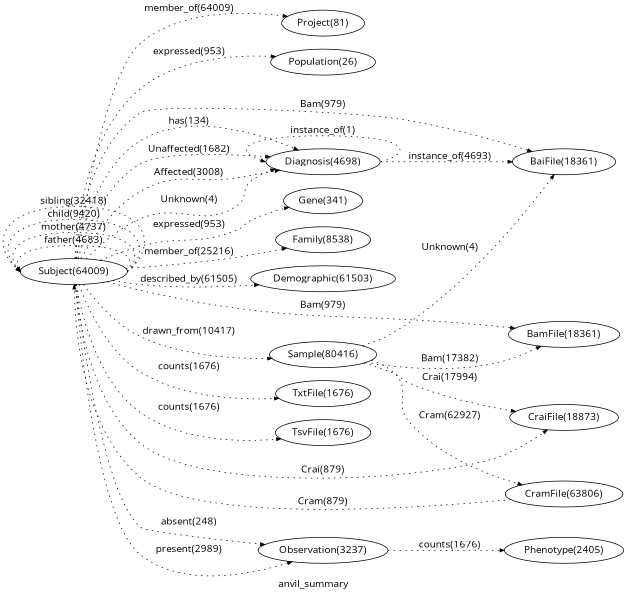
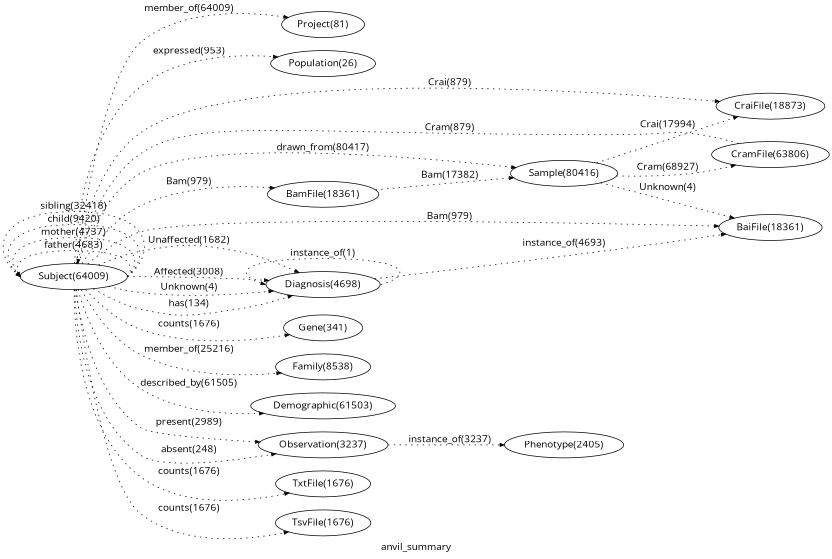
edge "Subject(64009)" -> "Gene(341)": label "expressed(953)" -> "counts(1676)"
edge "Subject(64009)" -> "Sample(80416)": label "drawn_from(10417)" -> "drawn_from(80417)"
edge "Sample(80416)" -> "BamFile(18361)": reversed
edge "Sample(80416)" -> "CramFile(63806)": label "Cram(62927)" -> "Cram(68927)"
edge "Observation(3237)" -> "Phenotype(2405)": label "counts(1676)" -> "instance_of(3237)"
